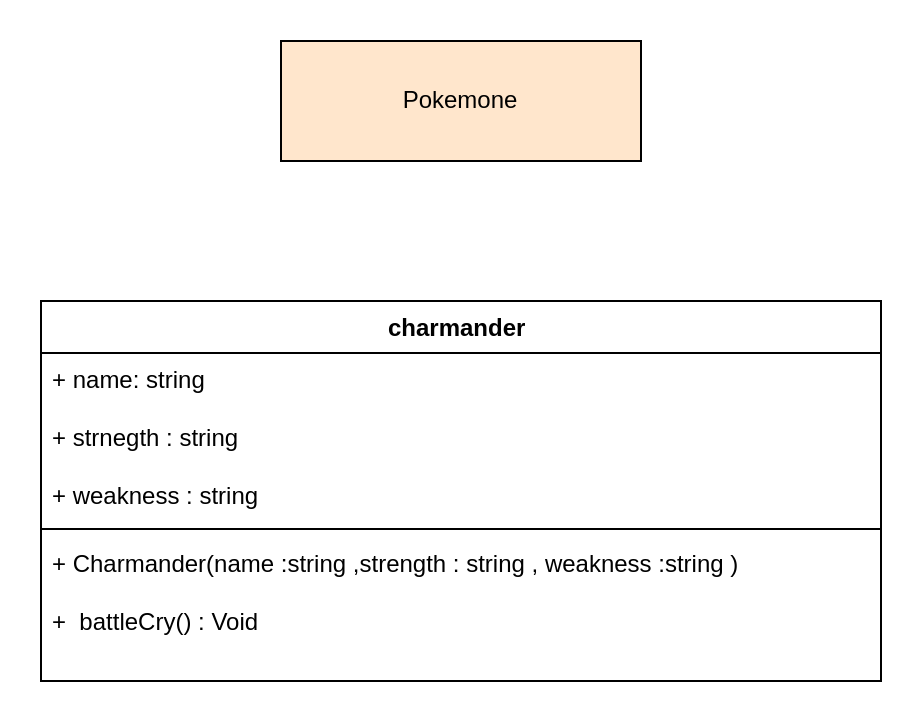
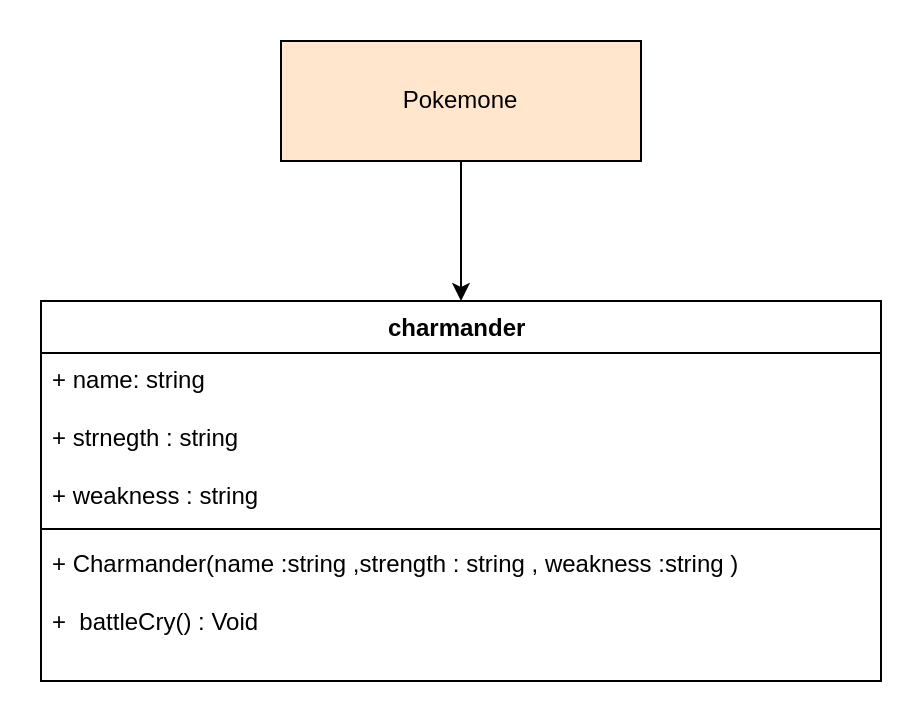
edge "Pokemone" -> "charmander": added
